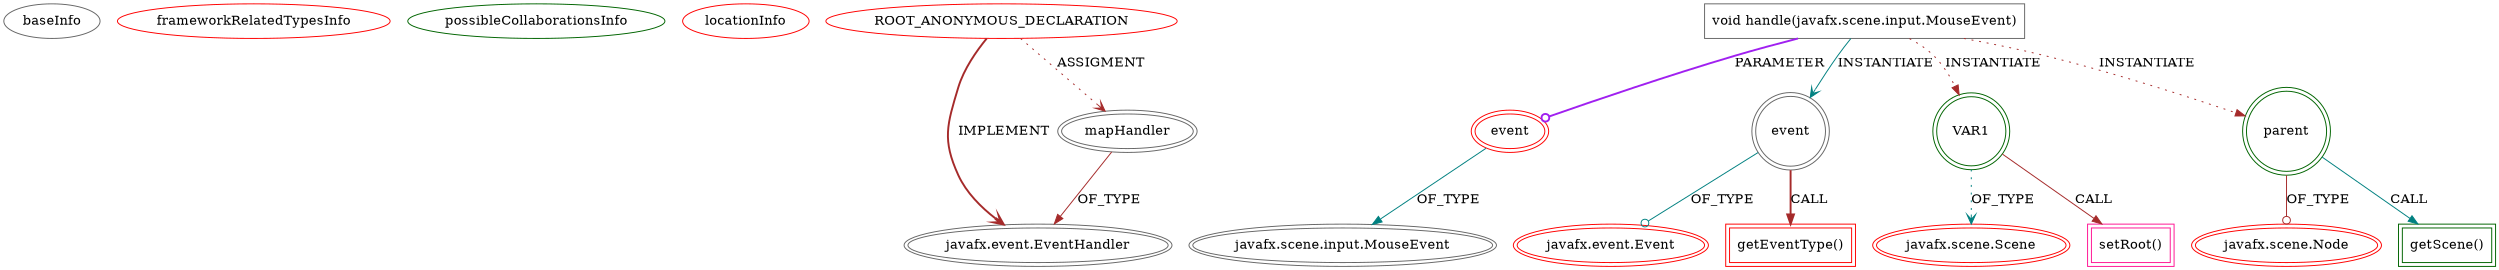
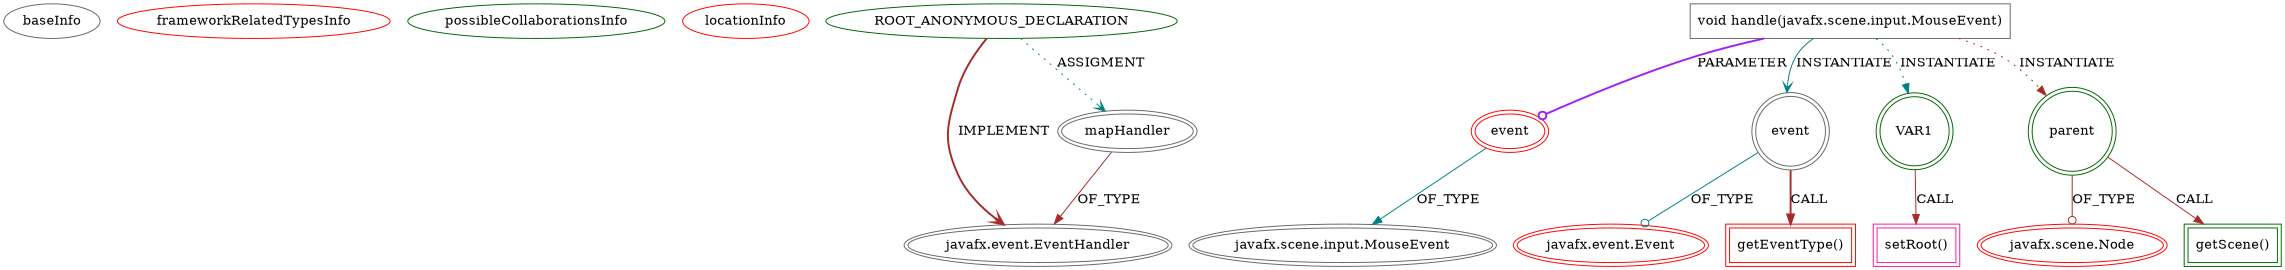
node "ROOT_ANONYMOUS_DECLARATION": color red -> darkgreen
edge "void handle(javafx.scene.input.MouseEvent)" -> "VAR1": color brown -> teal
edge "ROOT_ANONYMOUS_DECLARATION" -> "mapHandler": color brown -> teal
edge "parent" -> "getScene()": color teal -> brown
node "javafx.scene.Scene": removed
